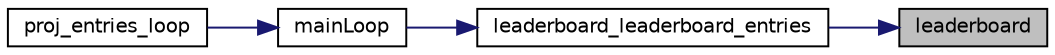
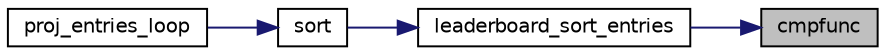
node "mainLoop": label "mainLoop" -> "sort"
node "leaderboard_leaderboard_entries": label "leaderboard_leaderboard_entries" -> "leaderboard_sort_entries"
node "leaderboard": label "leaderboard" -> "cmpfunc"
